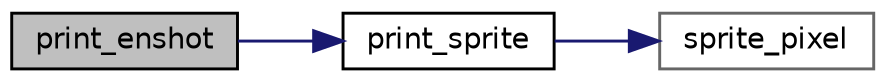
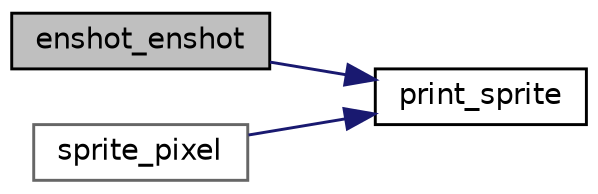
node "print_enshot": label "print_enshot" -> "enshot_enshot"
edge "print_sprite" -> "sprite_pixel": reversed
